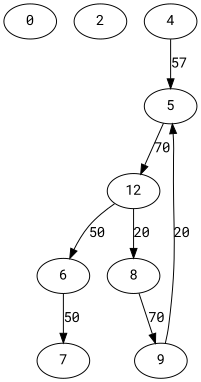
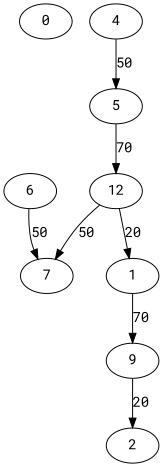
edge "4" -> "5": label "57 " -> "50 "
edge "12" -> "6": now "12" -> "7"
edge "9" -> "5": now "9" -> "2"
node "8": label "8" -> "1"
